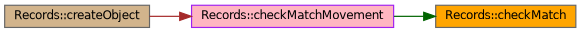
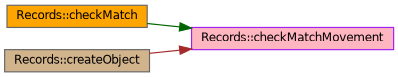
edge "Records::checkMatchMovement" -> "Records::checkMatch": reversed
